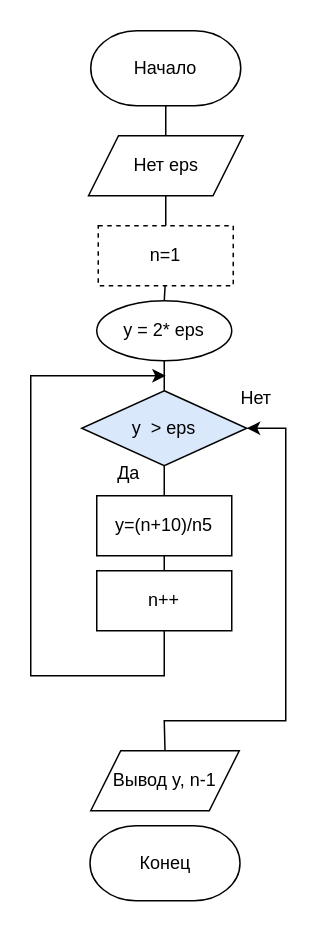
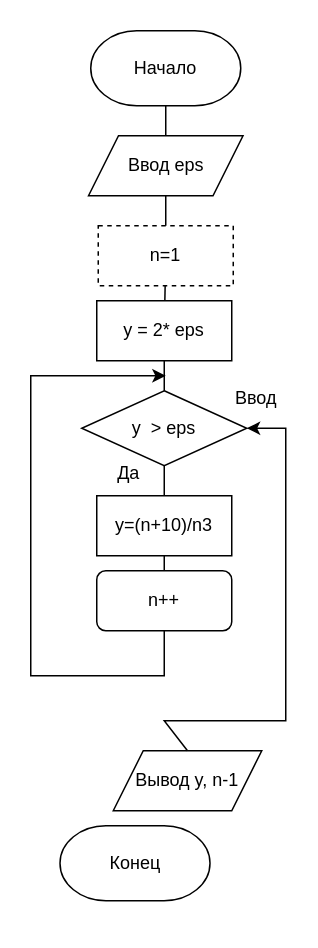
node "Нет eps": label "Нет eps" -> "Ввод eps"
node "y = 2* eps": shape ellipse -> rectangle
node "Нет": label "Нет" -> "Ввод"
node "y > eps": fillcolor #dae8fc -> #ffffff
node "y=(n+10)/n5": label "y=(n+10)/n5" -> "y=(n+10)/n3"
node "n++": shape rectangle -> rounded rectangle
node "Вывод y, n-1": moved (165, 781) -> (188, 781)
node "Конец": moved (165, 863) -> (135, 863)
